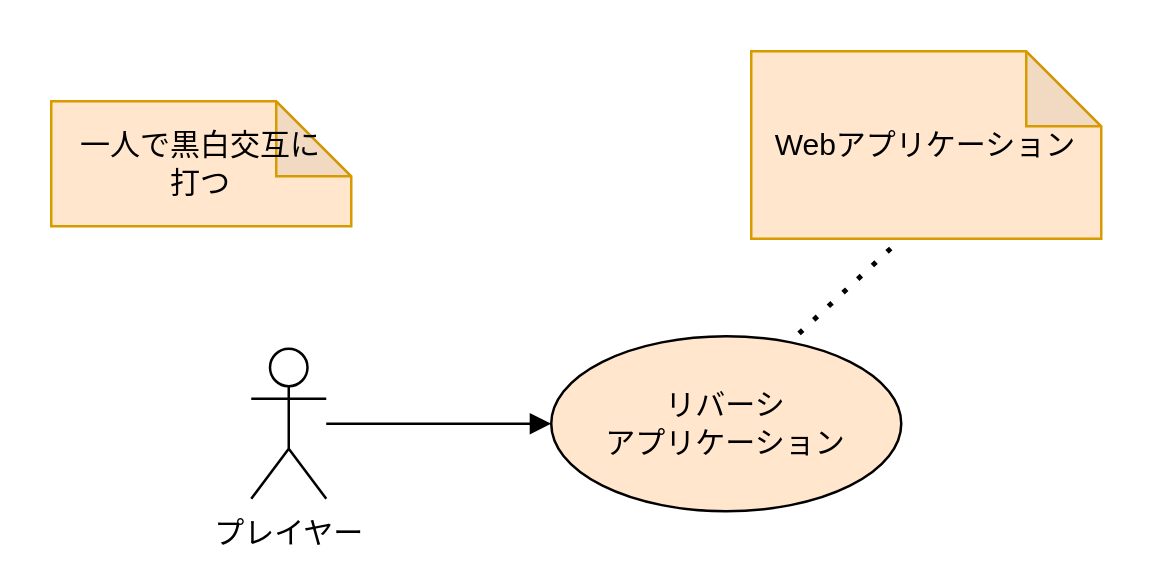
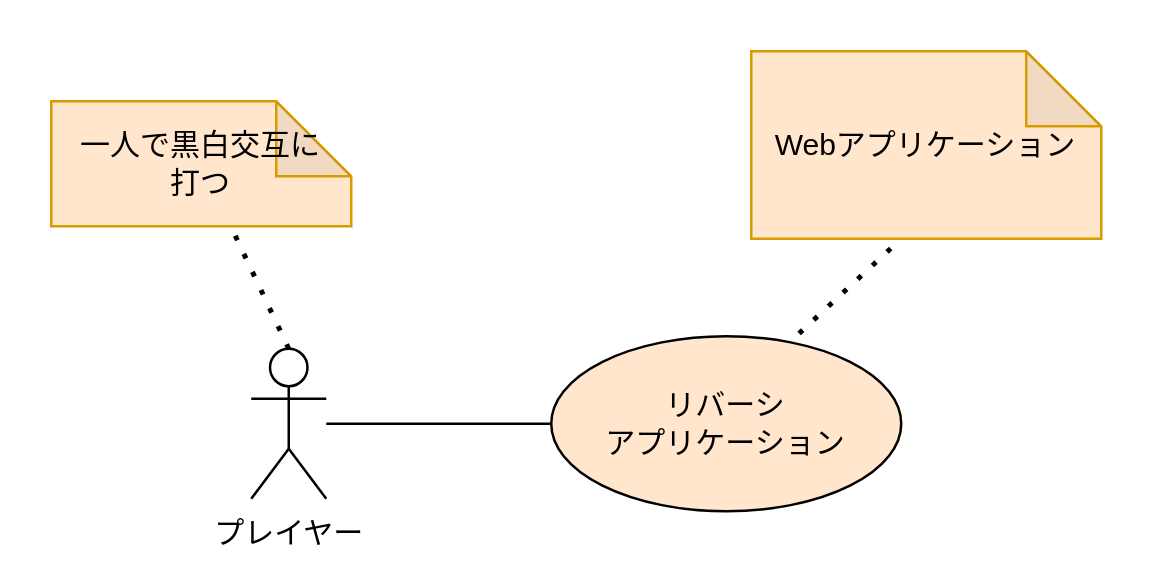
edge "一人で黒白交互に 打つ" -- "プレイヤー": added
edge "プレイヤー" -> "リバーシ アプリケーション": arrowhead block -> none
